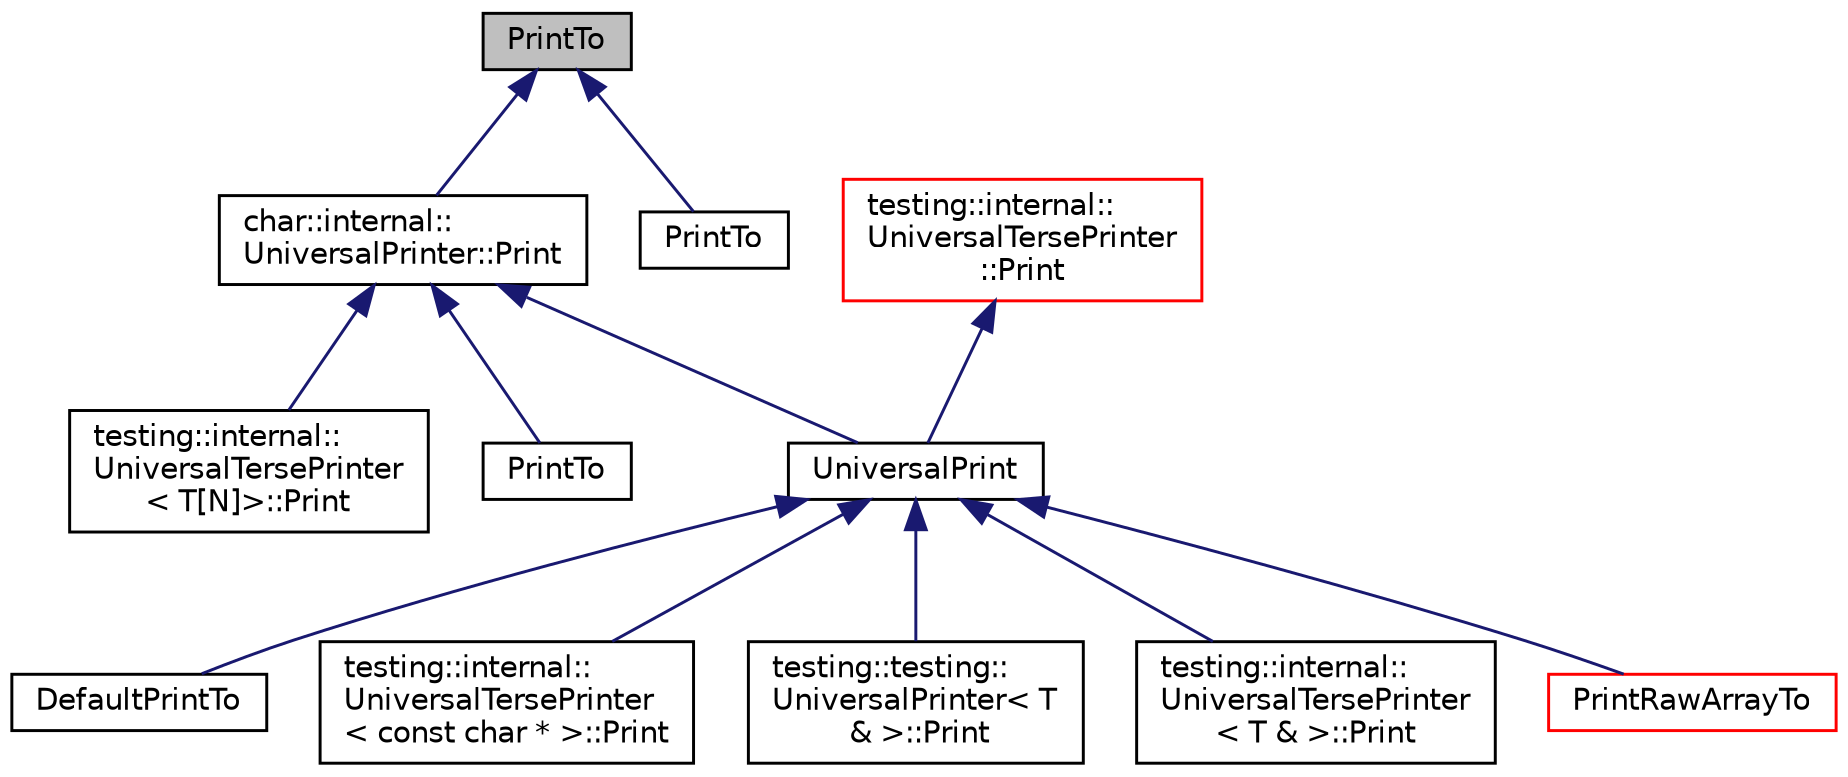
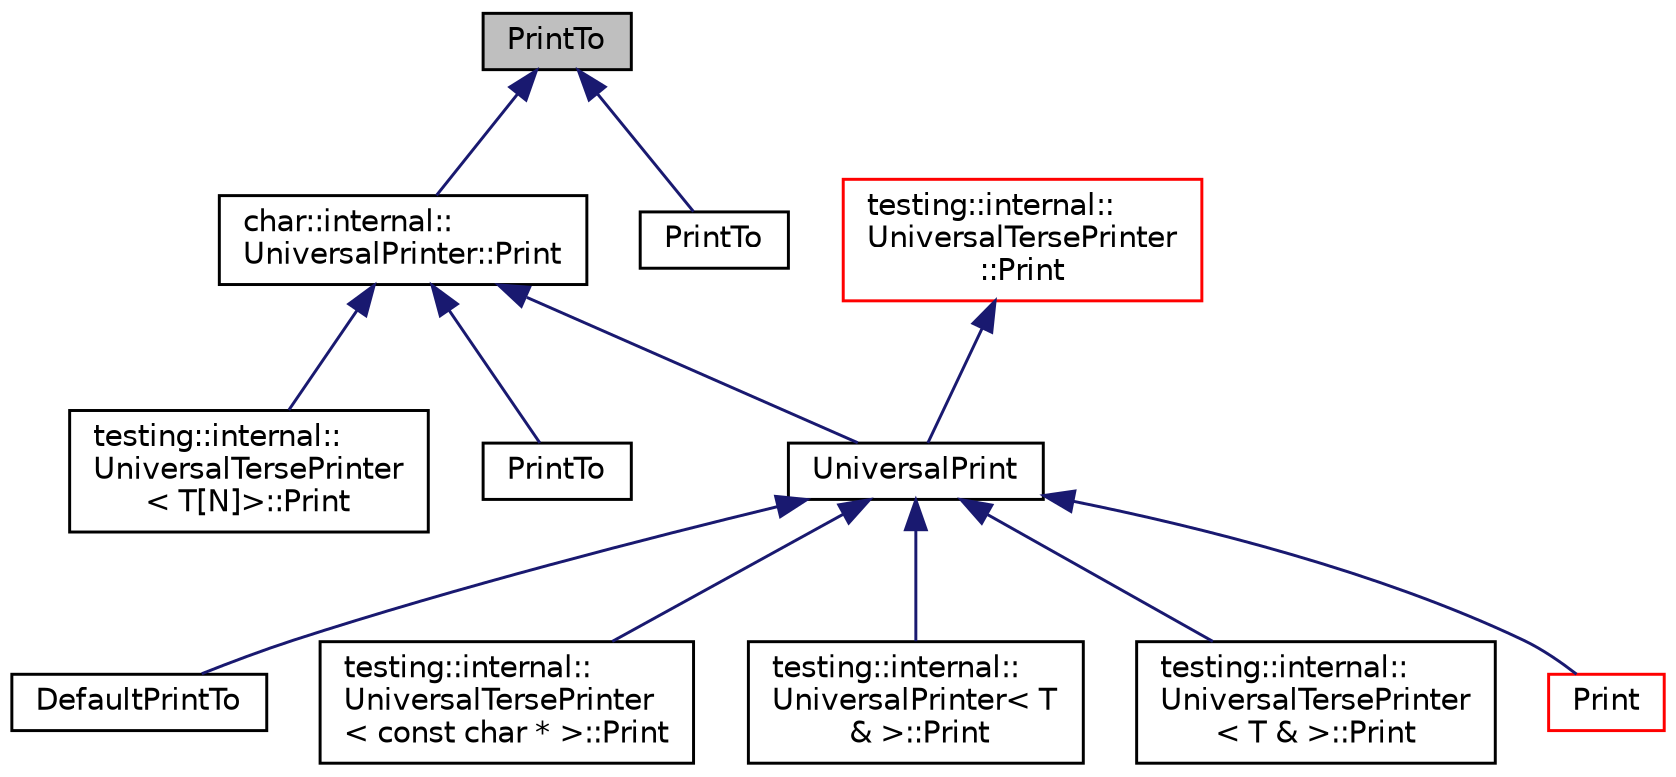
node "testing::testing:: UniversalPrinter< T & >::Print": label "testing::testing:: UniversalPrinter< T & >::Print" -> "testing::internal:: UniversalPrinter< T & >::Print"
node "PrintRawArrayTo": label "PrintRawArrayTo" -> "Print"
